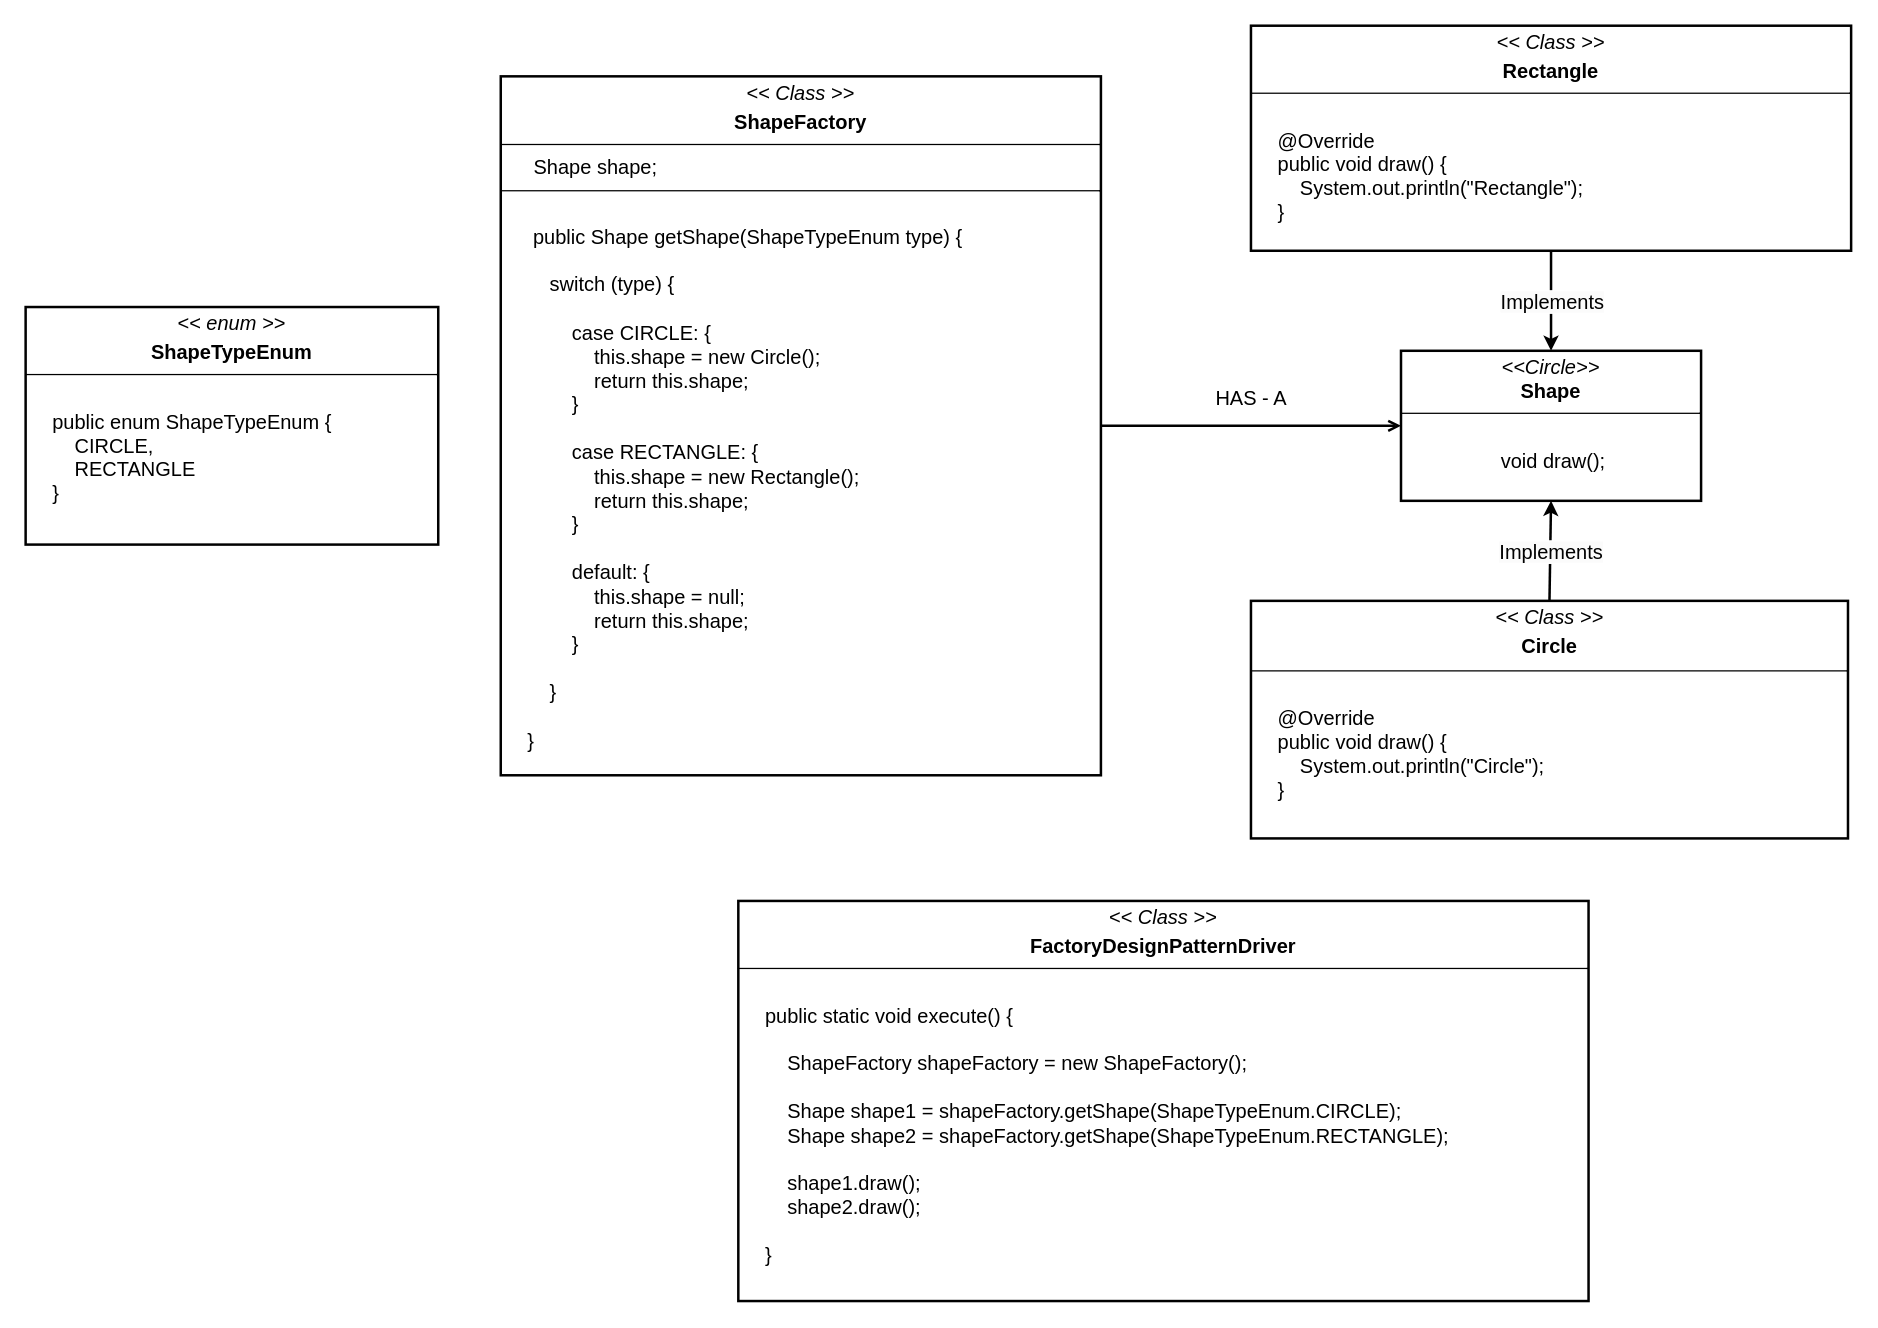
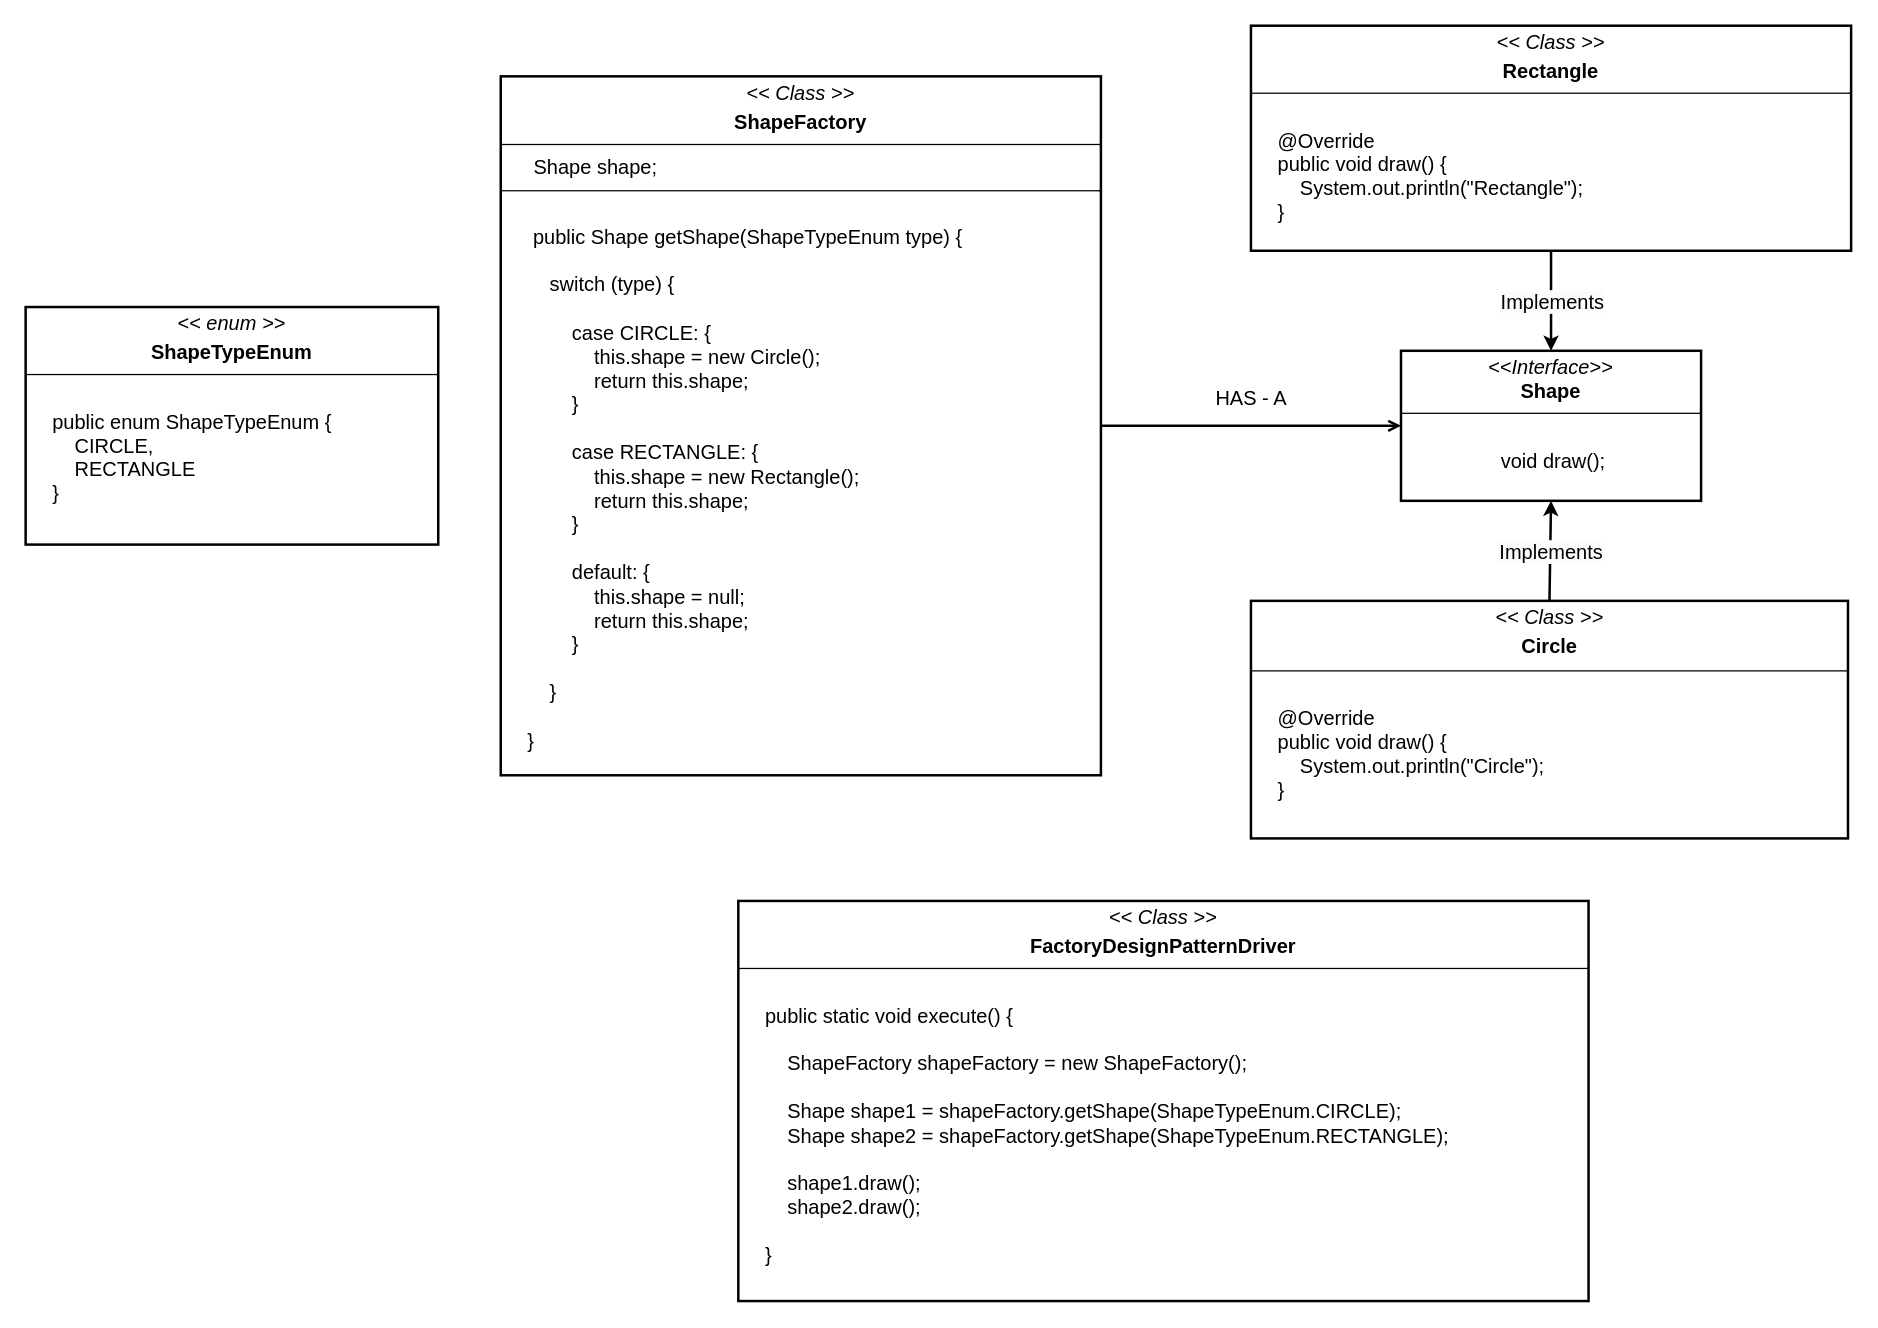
node "<<Circle>> Shape void draw();": label "<<Circle>> Shape void draw();" -> "<<Interface>> Shape void draw();"
